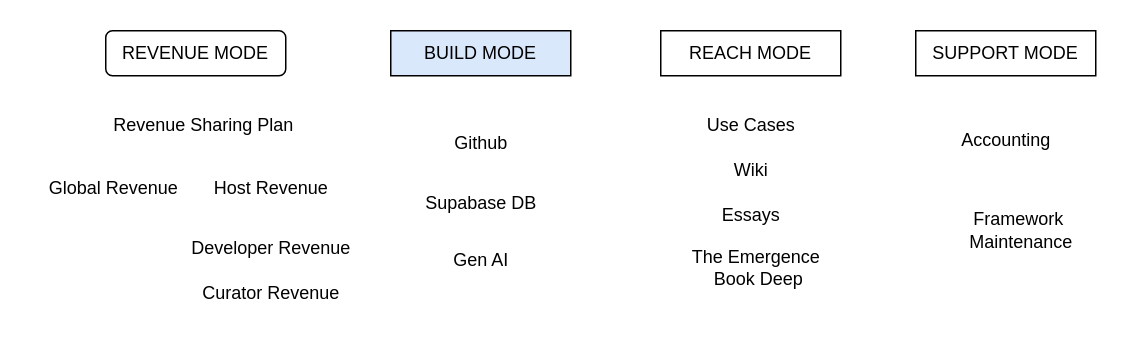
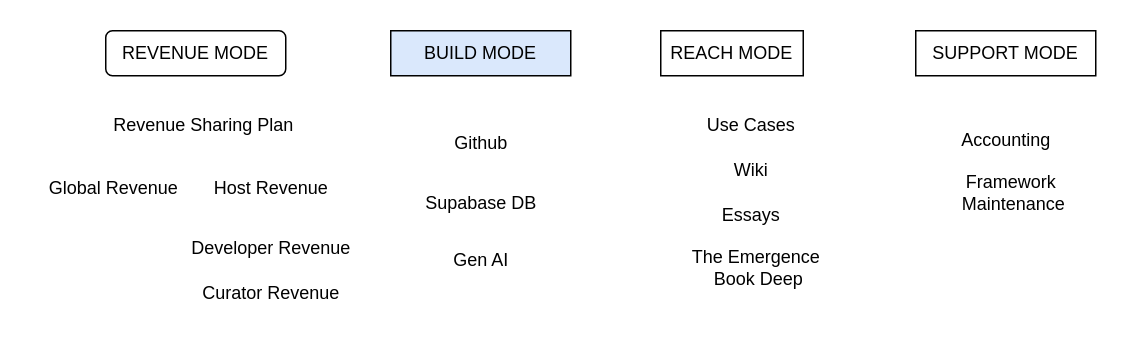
node "REACH MODE": size 180x45 -> 143x45
node "Framework Maintenance": moved (1021, 230) -> (1013, 193)
